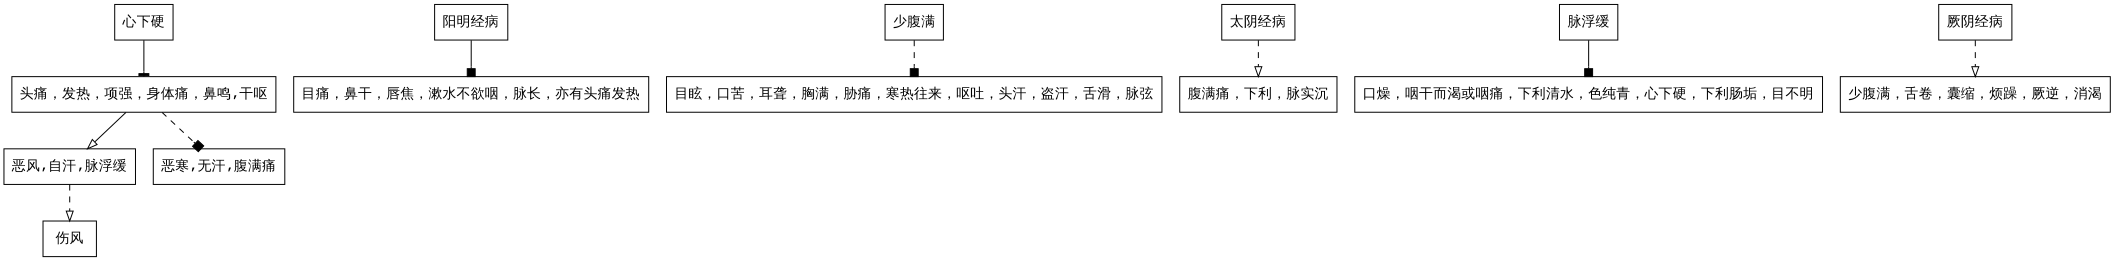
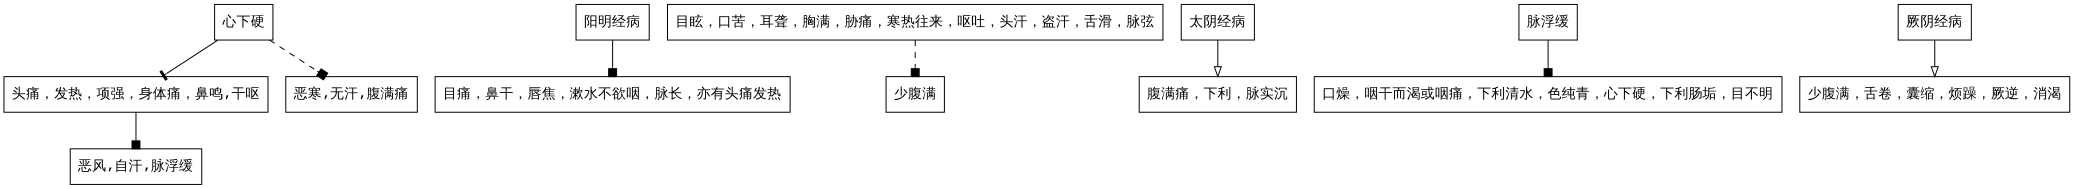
edge "少腹满" -> "目眩，口苦，耳聋，胸满，胁痛，寒热往来，呕吐，头汗，盗汗，舌滑，脉弦": reversed
edge "太阴经病" -> "腹满痛，下利，脉实沉": style dashed -> solid
edge "厥阴经病" -> "少腹满，舌卷，囊缩，烦躁，厥逆，消渴": style dashed -> solid
edge "头痛，发热，项强，身体痛，鼻鸣,干呕" -> "恶风,自汗,脉浮缓": arrowhead onormal -> box
edge "头痛，发热，项强，身体痛，鼻鸣,干呕" -> "恶寒,无汗,腹满痛": now "心下硬" -> "恶寒,无汗,腹满痛"
node "伤风": removed
